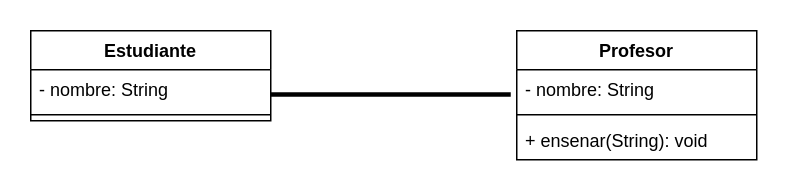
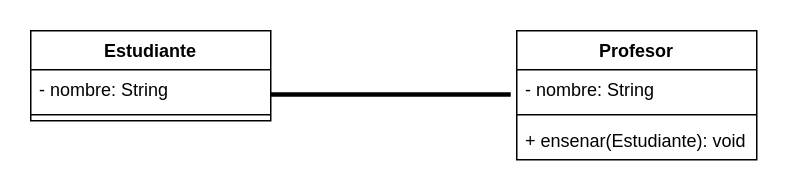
node "+ ensenar(String): void": label "+ ensenar(String): void" -> "+ ensenar(Estudiante): void"
